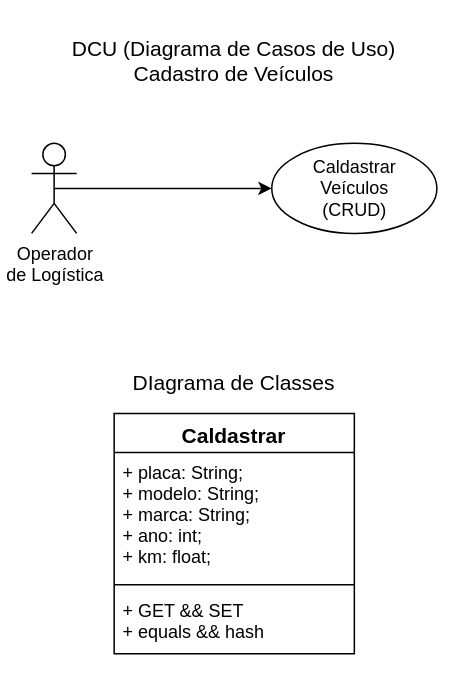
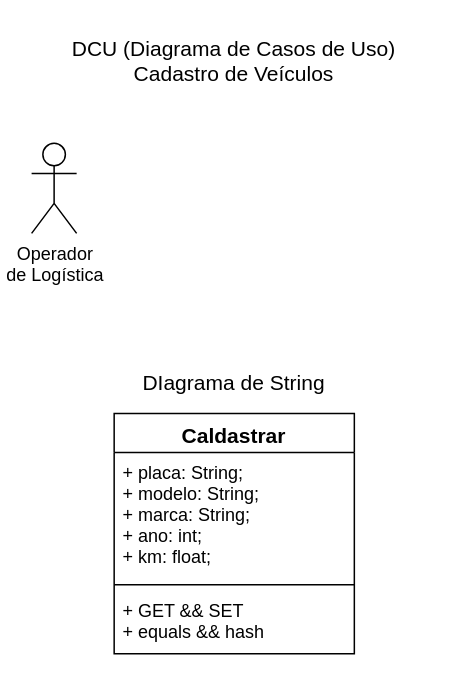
edge "Operador de Logística" -> "Caldastrar Veículos (CRUD)": removed
node "Caldastrar Veículos (CRUD)": removed
node "DIagrama de Classes": label "DIagrama de Classes" -> "DIagrama de String"
